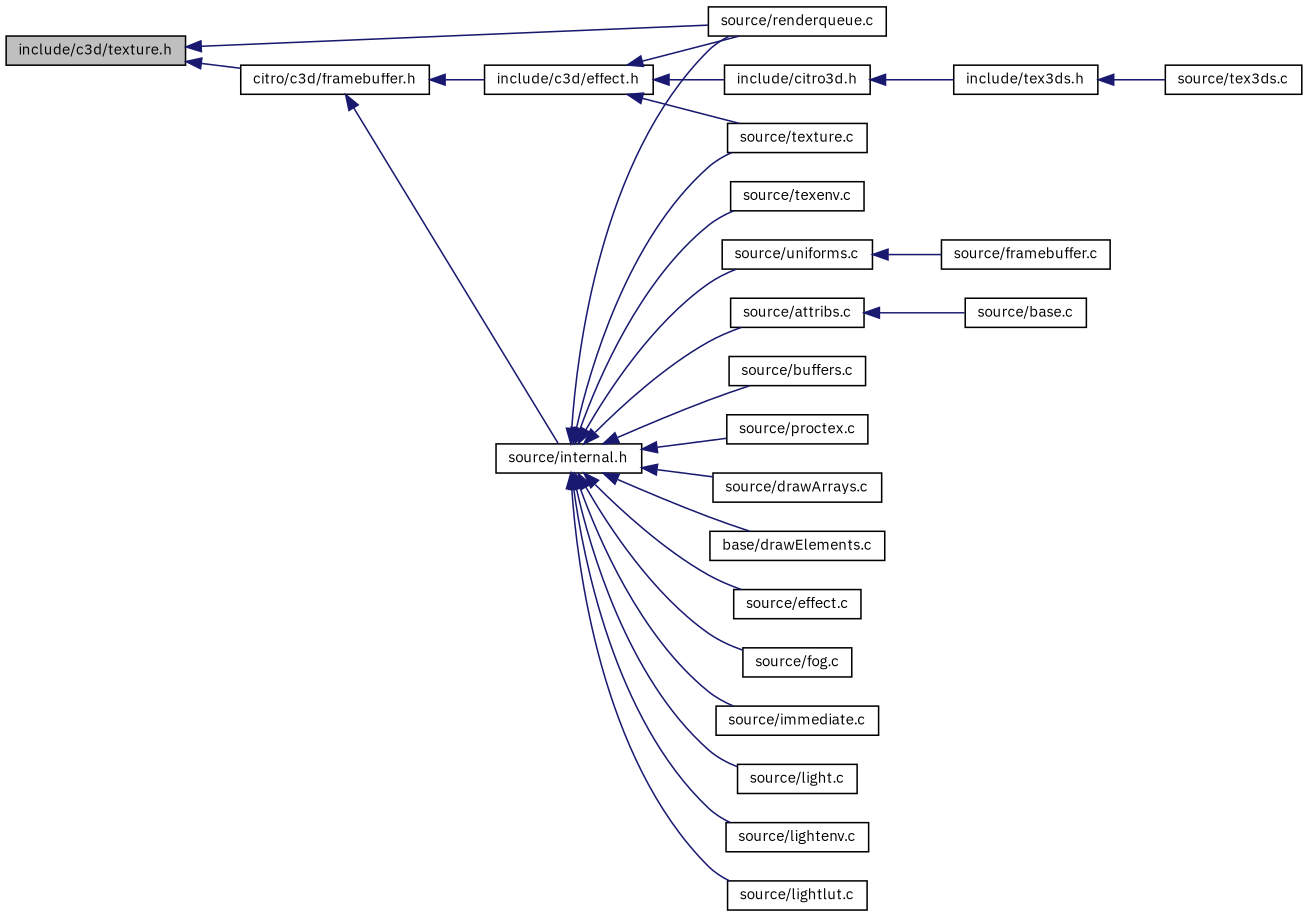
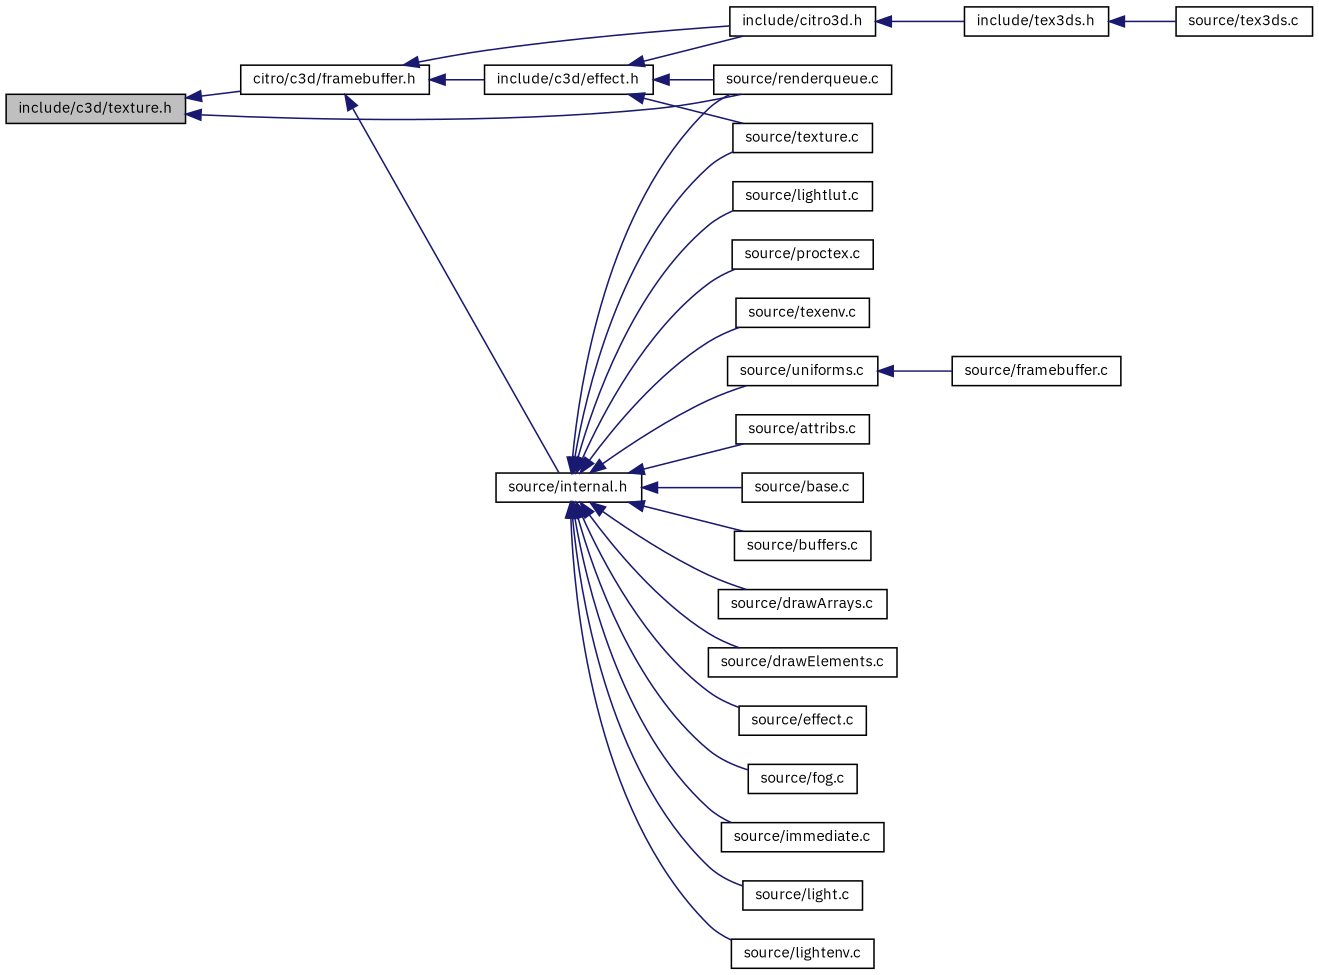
edge "include/citro3d.h" -> "citro/c3d/framebuffer.h": added
edge "source/base.c" -> "source/attribs.c": now "source/base.c" -> "source/internal.h"
node "base/drawElements.c": label "base/drawElements.c" -> "source/drawElements.c"
